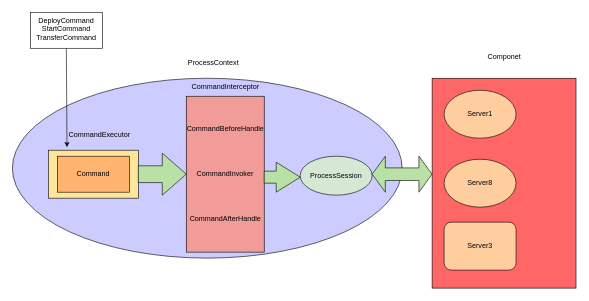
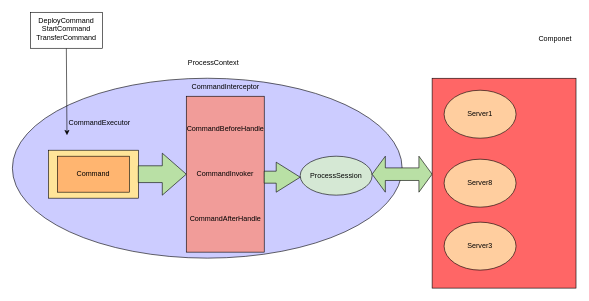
node "Componet": moved (504, 57) -> (555, 39)
node "CommandExecutor": moved (99, 135) -> (99, 123)
node "Server3": shape rounded rectangle -> ellipse
